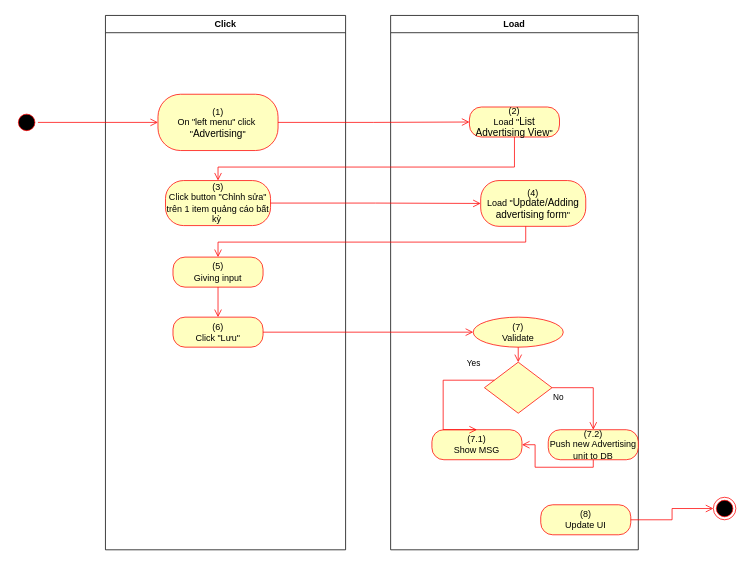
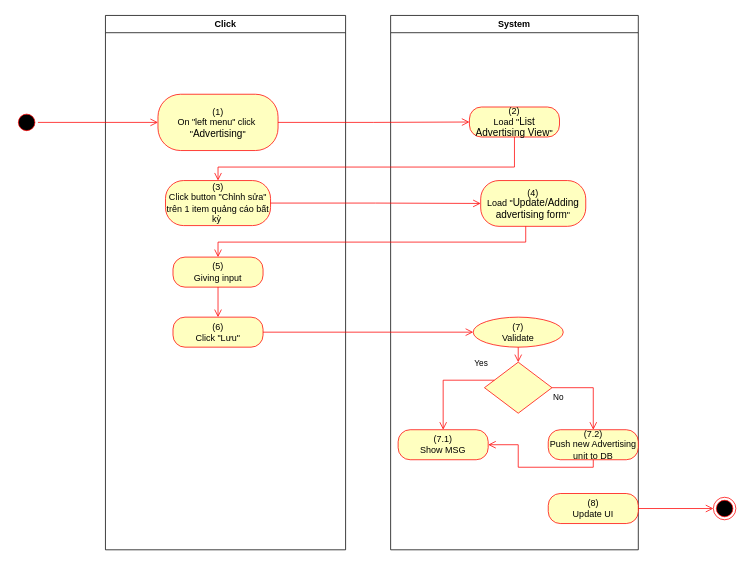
node "Load": label "Load" -> "System"
node "(7.1) Show MSG": moved (477, 444) -> (443, 444)
node "(8) Update UI": moved (585, 519) -> (593, 508)
